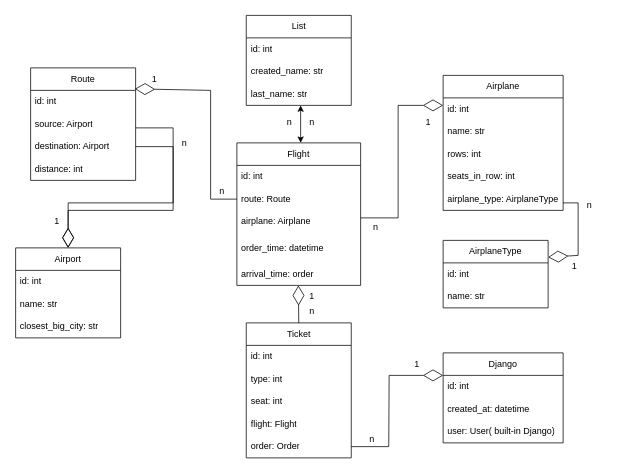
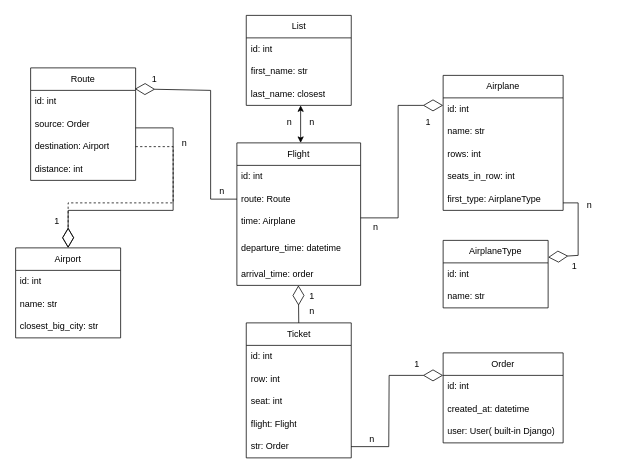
node "created_name: str": label "created_name: str" -> "first_name: str"
node "last_name: str": label "last_name: str" -> "last_name: closest"
node "source: Airport": label "source: Airport" -> "source: Order"
node "airplane_type: AirplaneType": label "airplane_type: AirplaneType" -> "first_type: AirplaneType"
edge "destination: Airport" -> "Airport": style solid -> dashed
node "airplane: Airplane": label "airplane: Airplane" -> "time: Airplane"
node "order_time: datetime": label "order_time: datetime" -> "departure_time: datetime"
node "Django": label "Django" -> "Order"
node "type: int": label "type: int" -> "row: int"
node "order: Order": label "order: Order" -> "str: Order"
